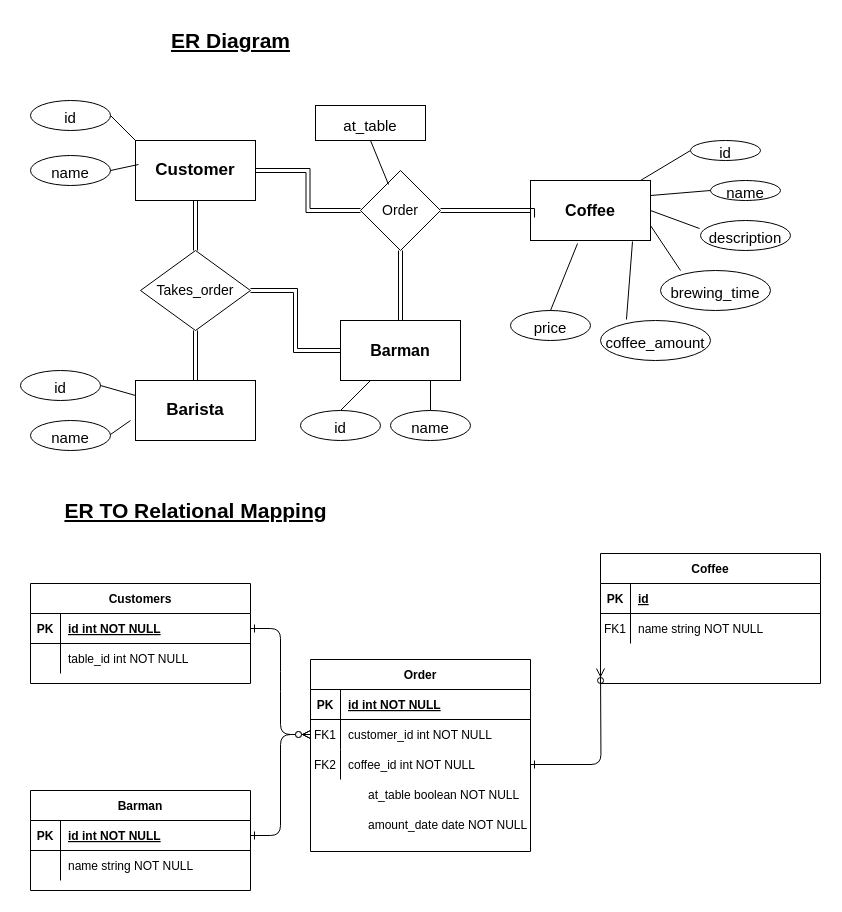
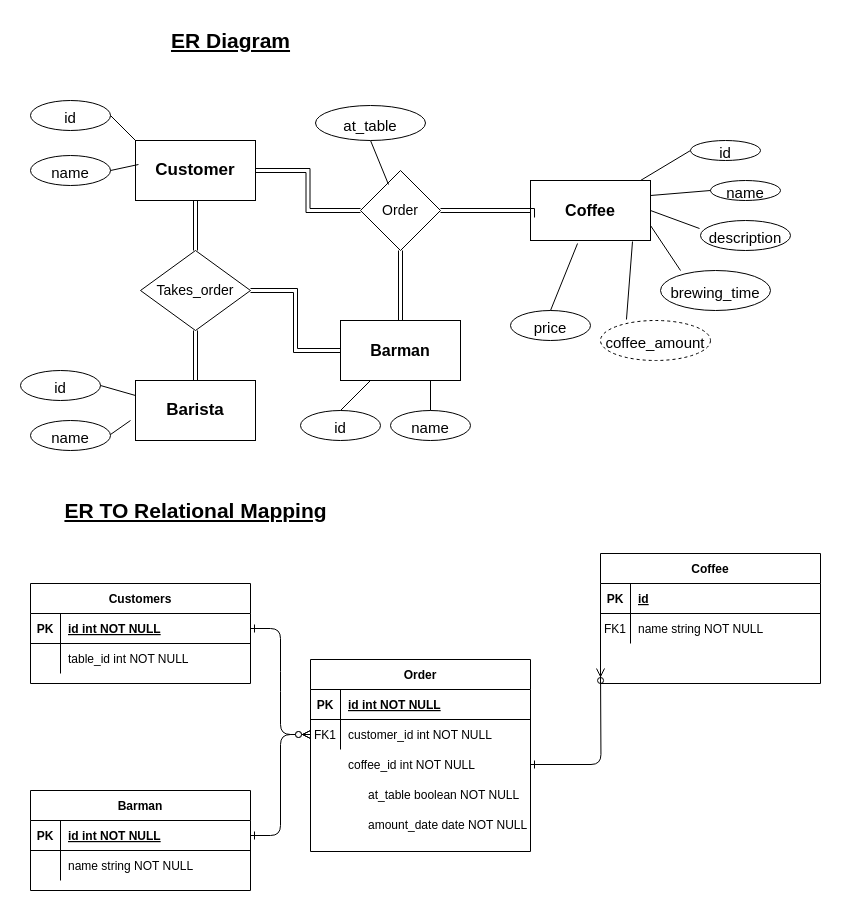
node "at_table": shape rectangle -> ellipse
node "coffee_amount": style solid -> dashed
node "FK2": removed
